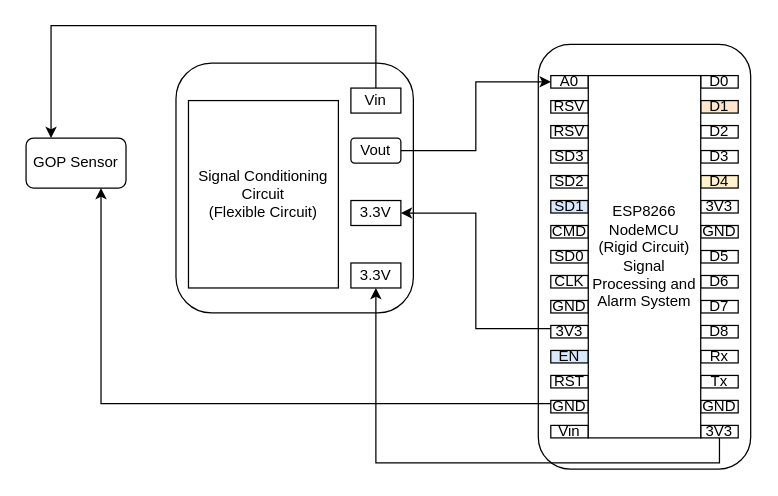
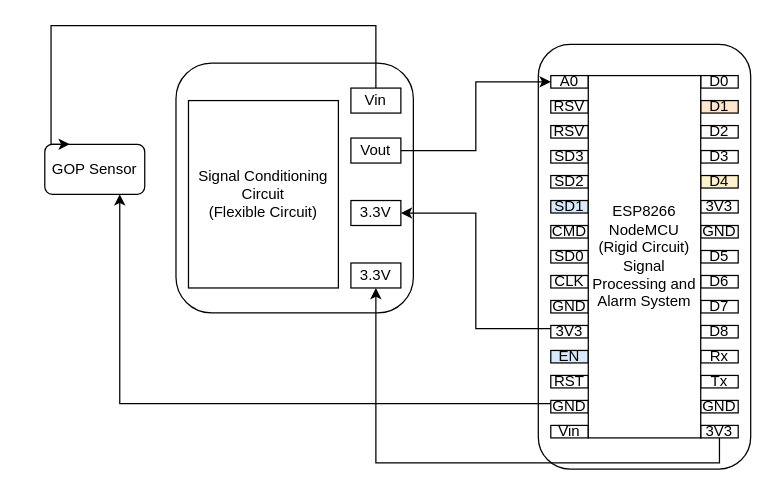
node "Vout": shape rounded rectangle -> rectangle
node "GOP Sensor": moved (76, 163) -> (94, 169)
